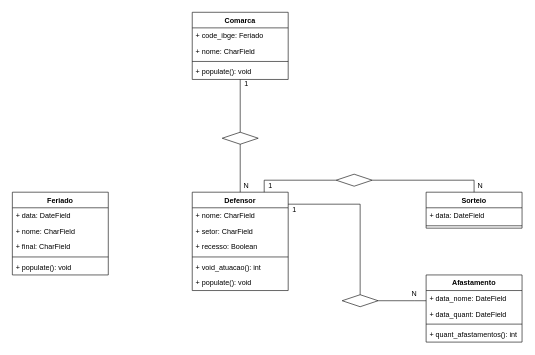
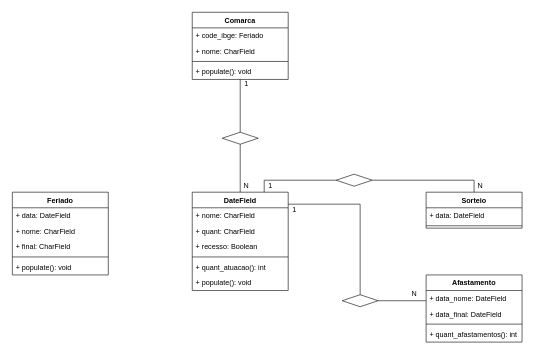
node "Defensor": label "Defensor" -> "DateField"
node "+ setor: CharField": label "+ setor: CharField" -> "+ quant: CharField"
node "+ void_atuacao(): int": label "+ void_atuacao(): int" -> "+ quant_atuacao(): int"
node "+ data_quant: DateField": label "+ data_quant: DateField" -> "+ data_final: DateField"
